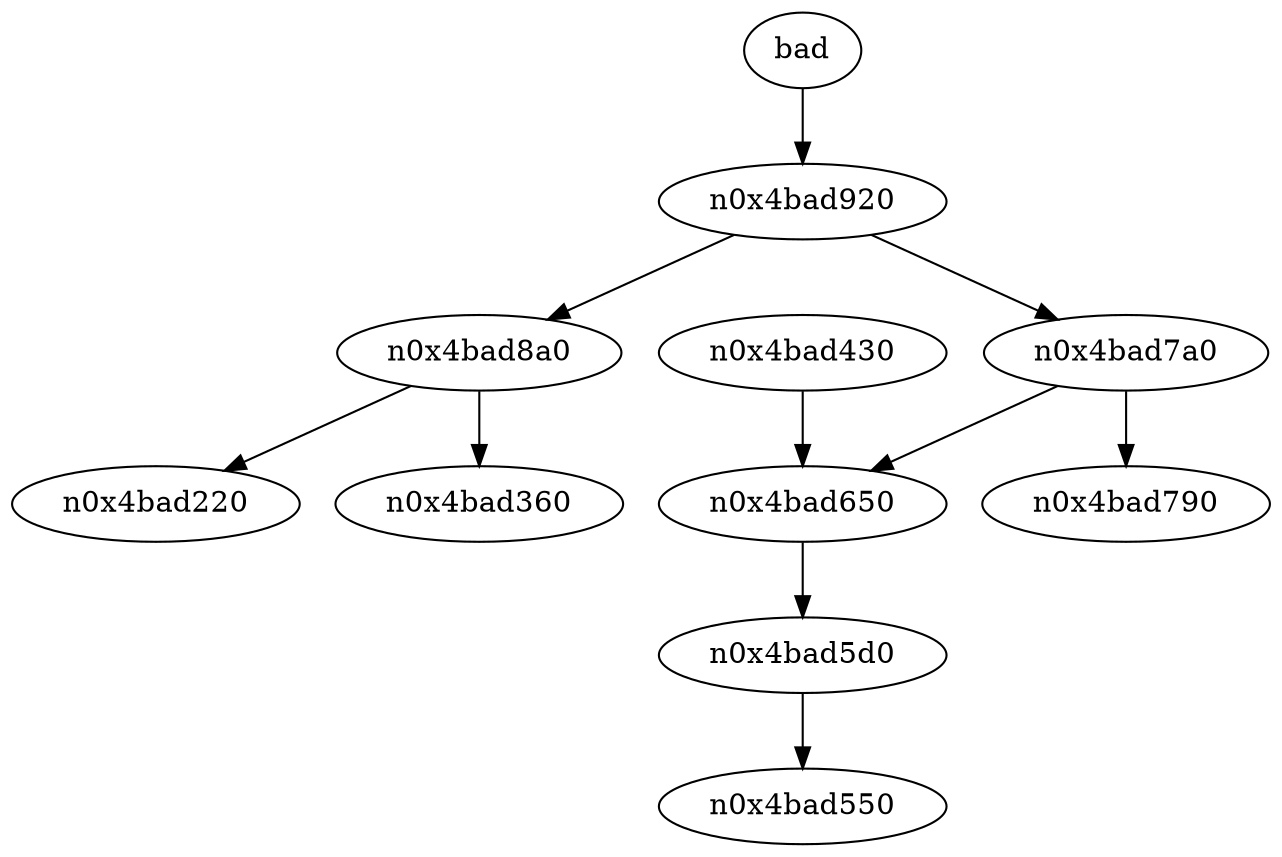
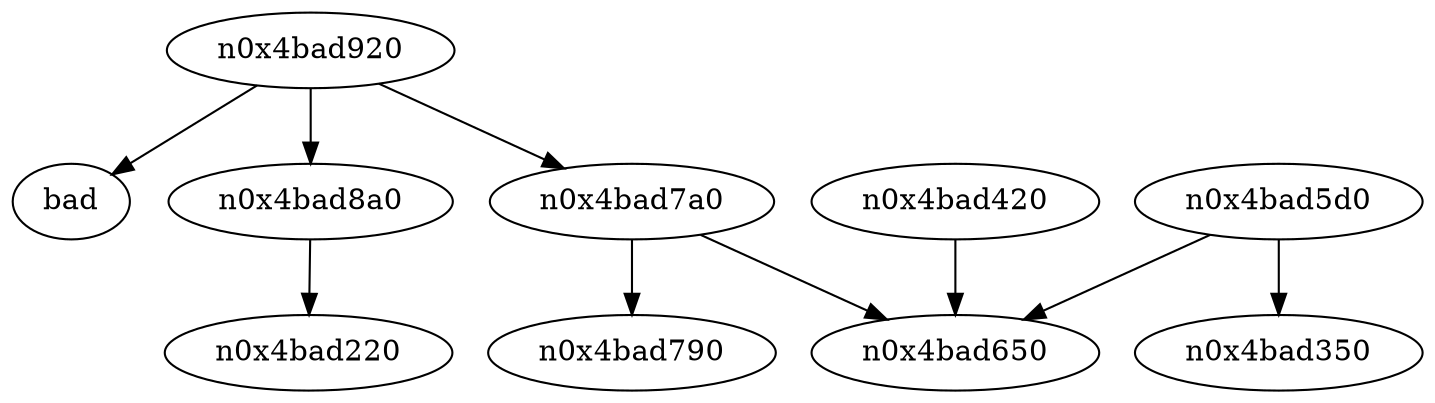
edge "bad" -> "n0x4bad920": reversed
node "n0x4bad430": label "n0x4bad430" -> "n0x4bad420"
node "n0x4bad360": removed
edge "n0x4bad650" -> "n0x4bad5d0": reversed
node "n0x4bad550": label "n0x4bad550" -> "n0x4bad350"
